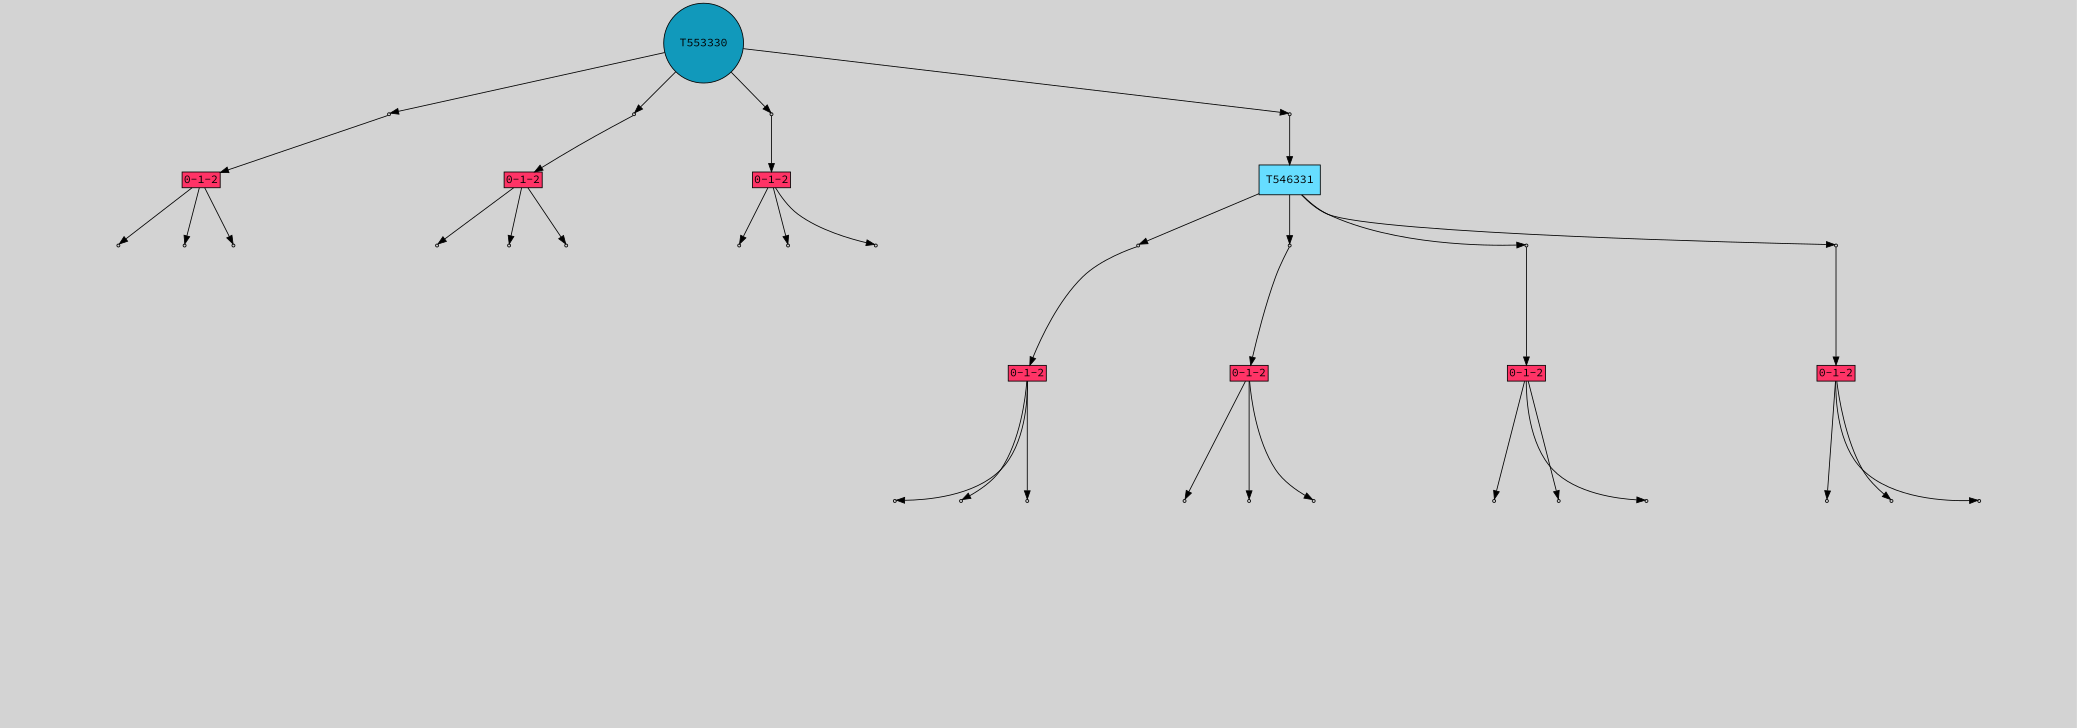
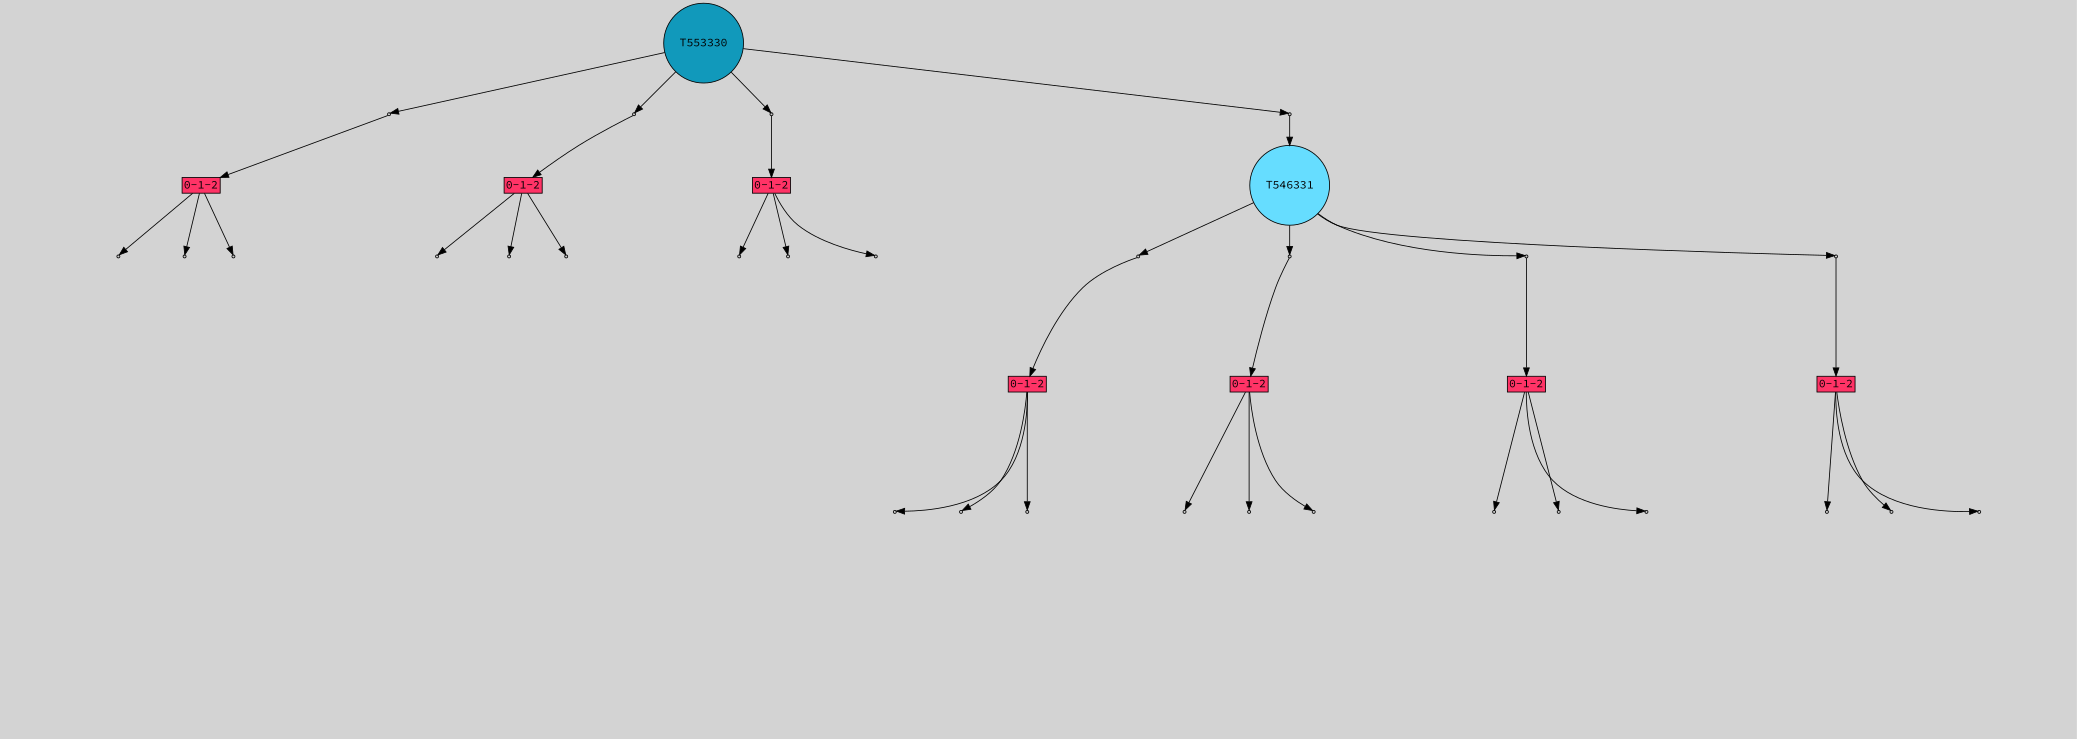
node "T546331": shape box -> circle
